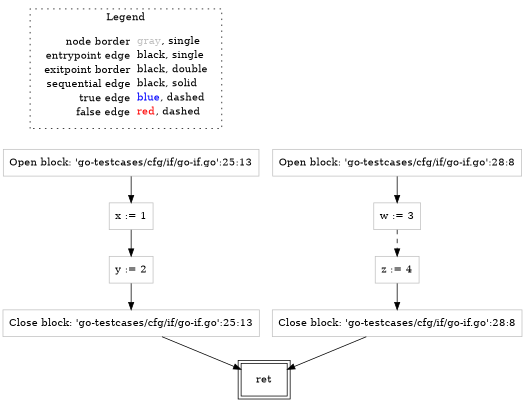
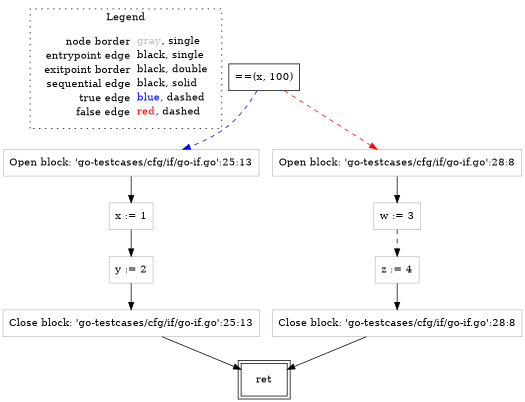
node "==(x, 100)": added
